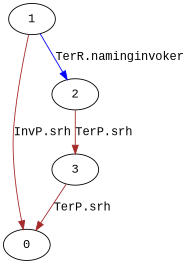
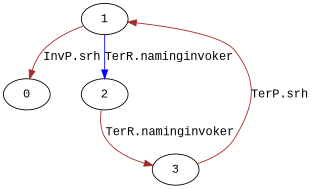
edge "2" -> "3": label "TerP.srh" -> "TerR.naminginvoker"
edge "3" -> "0": now "3" -> "1"
